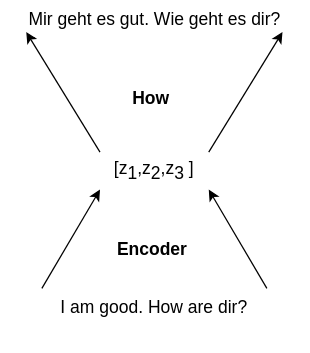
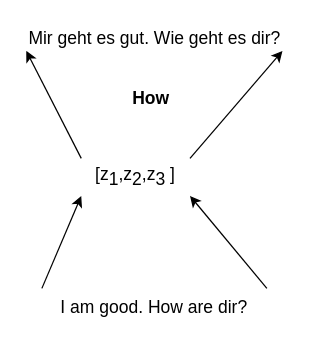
node "Mir geht es gut. Wie geht es dir?": moved (154, 19) -> (154, 38)
node "[z1,z2,z3 ]": moved (154, 171) -> (136, 177)
node "Encoder": removed
